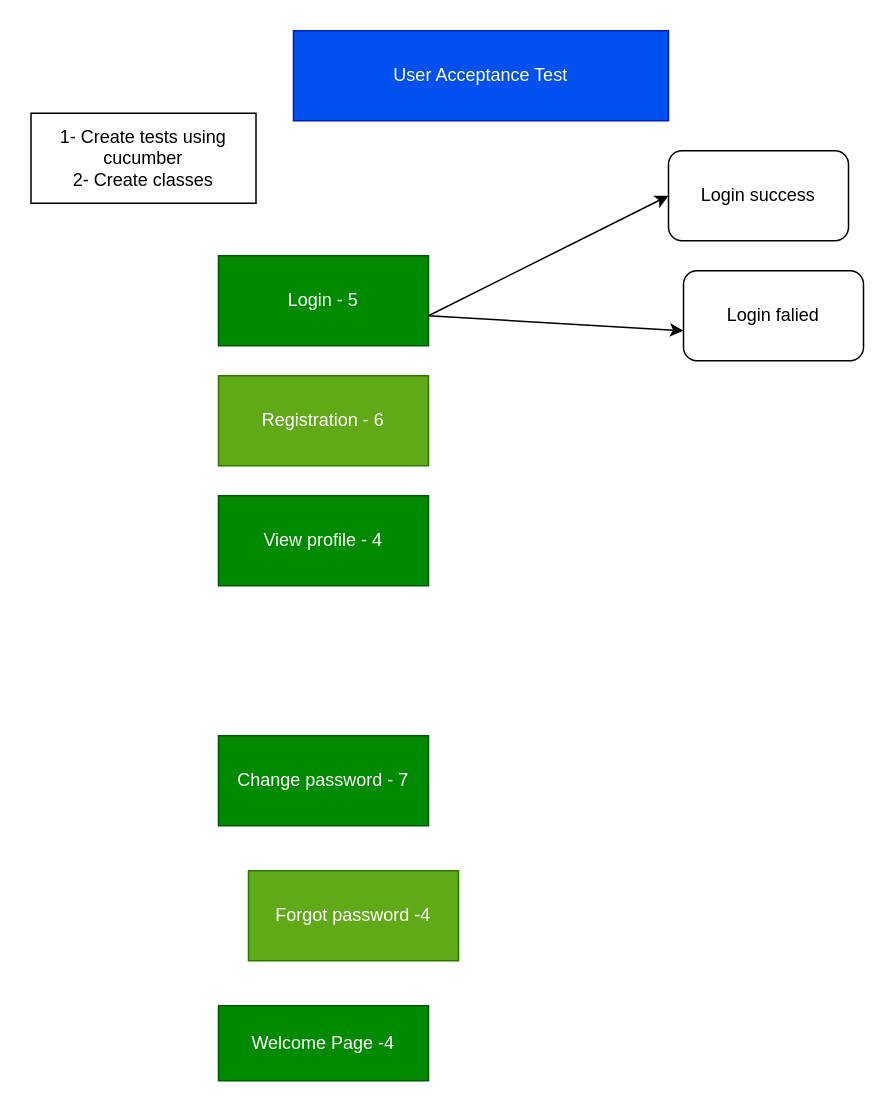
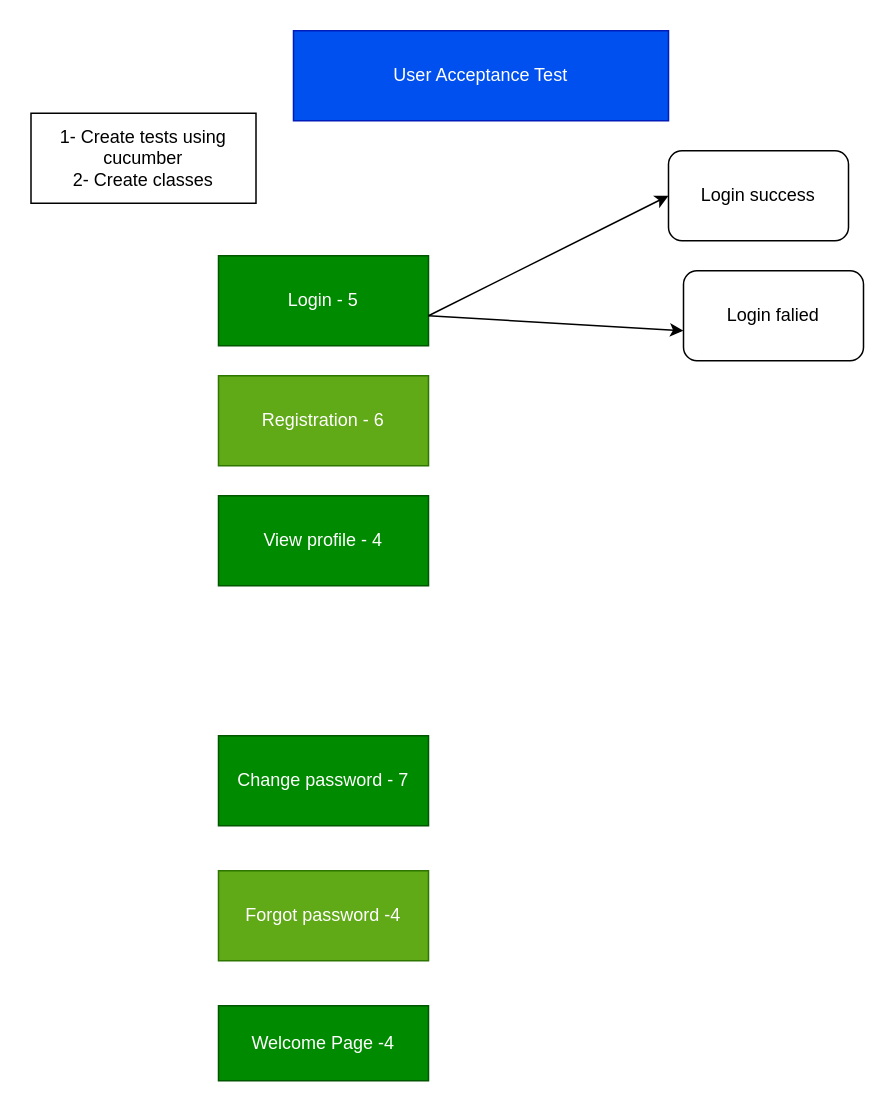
node "Forgot password -4": moved (353, 916) -> (323, 916)
